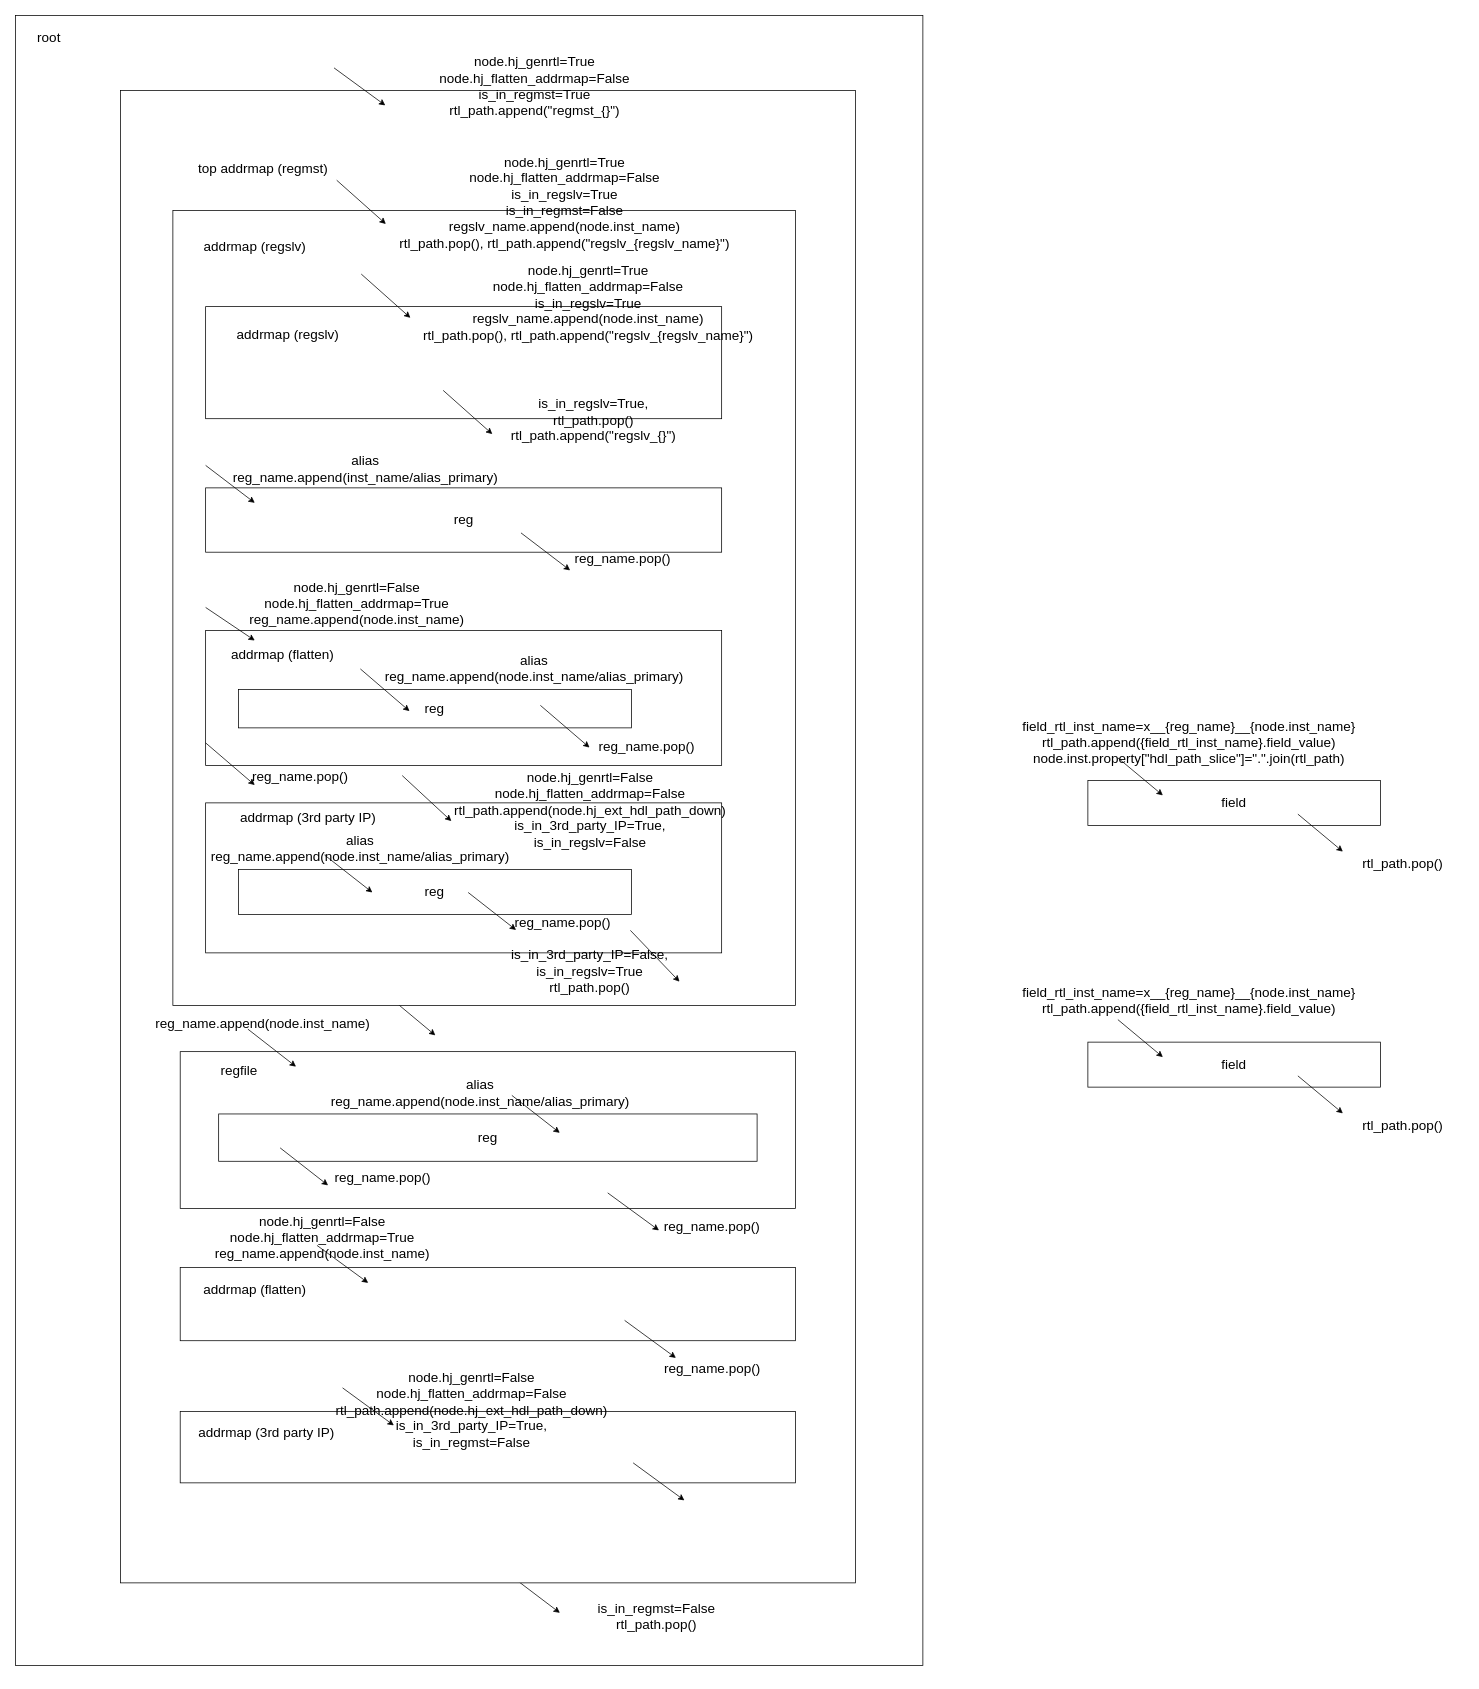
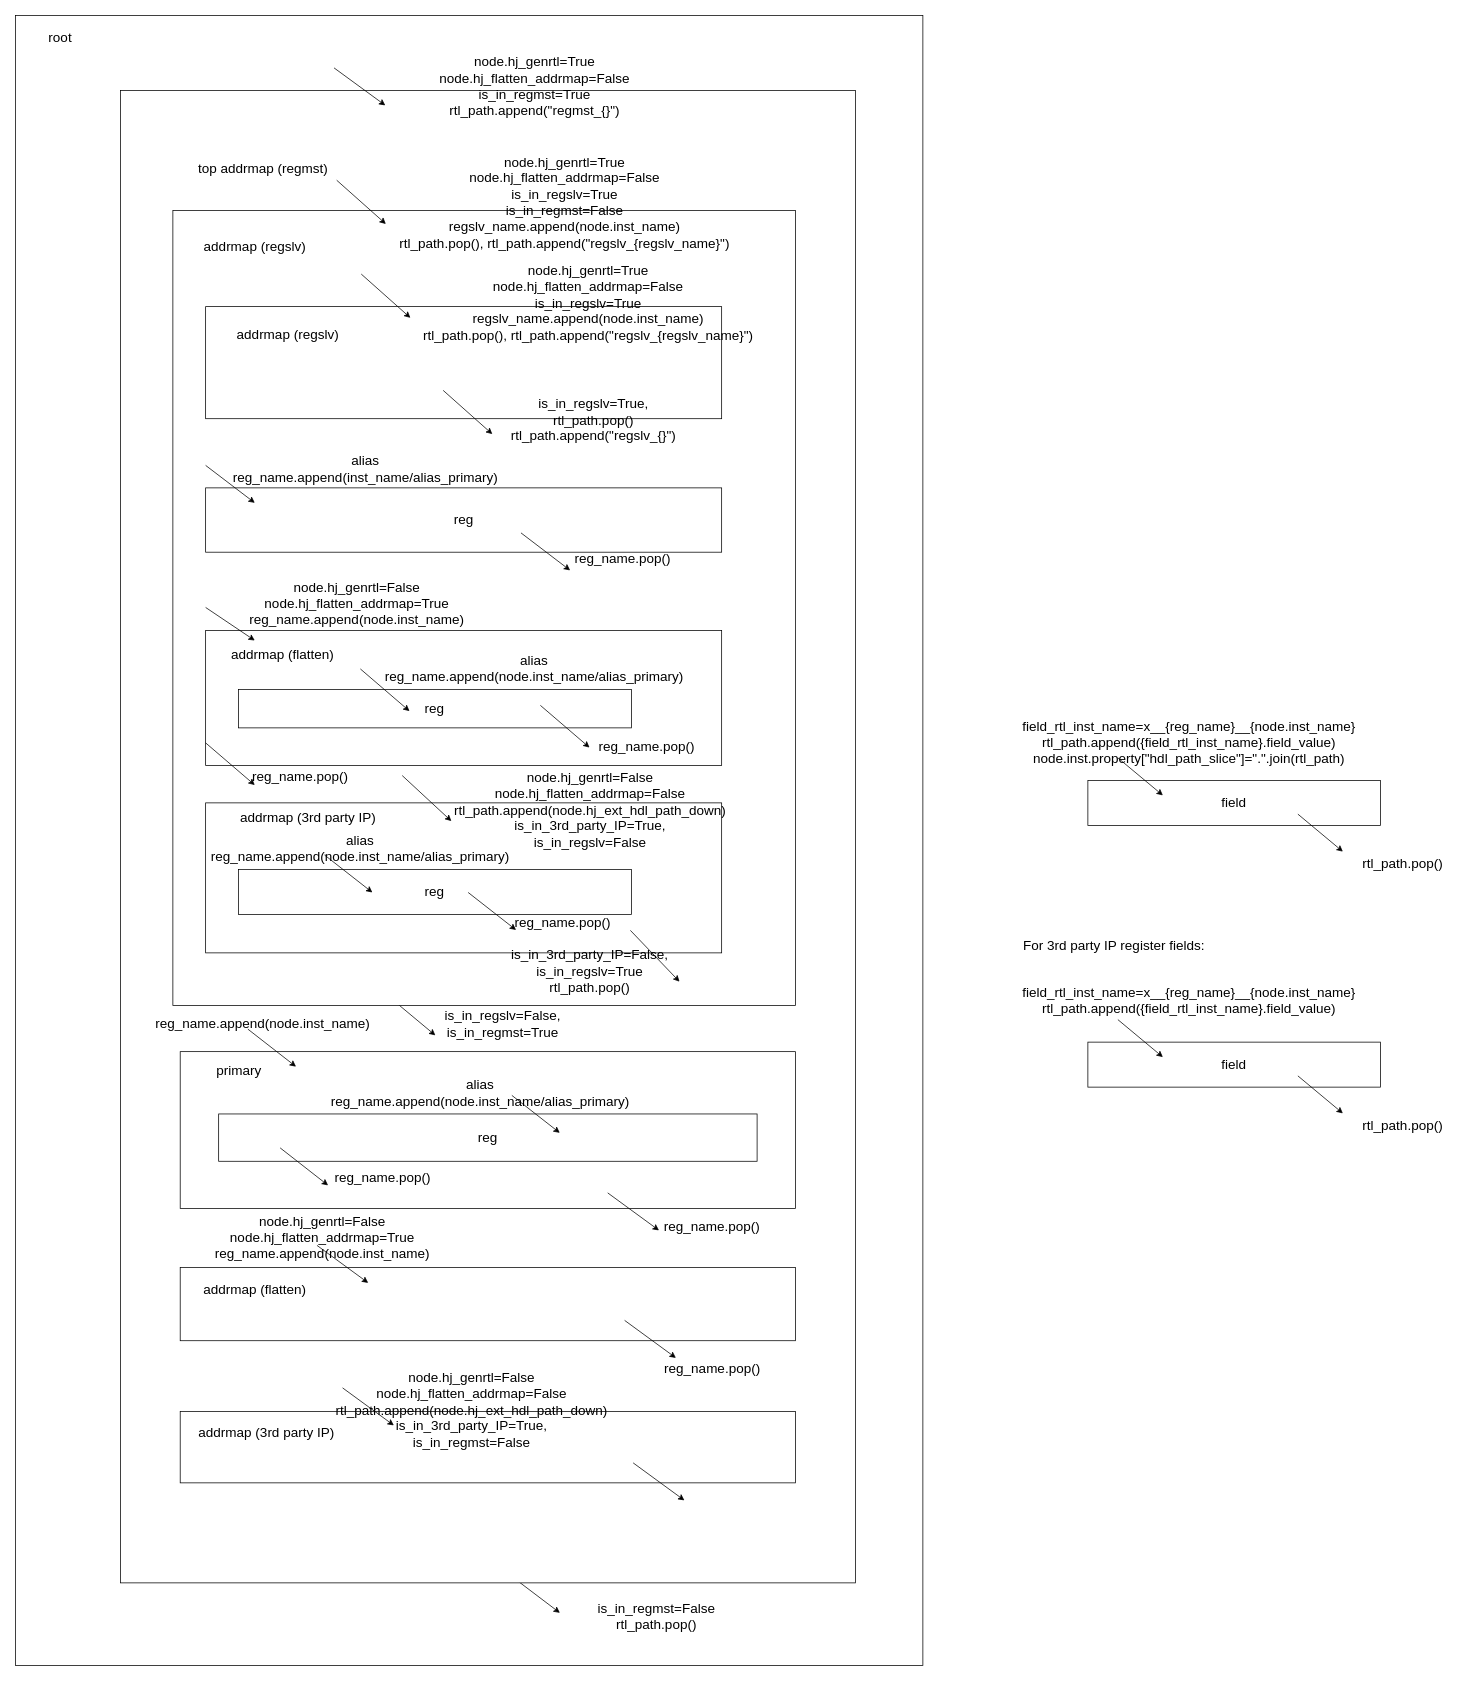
node "root": moved (49, 38) -> (61, 38)
node "For 3rd party IP register fields:": added
node "is_in_regslv=False, is_in_regmst=True": added
node "regfile": label "regfile" -> "primary"
